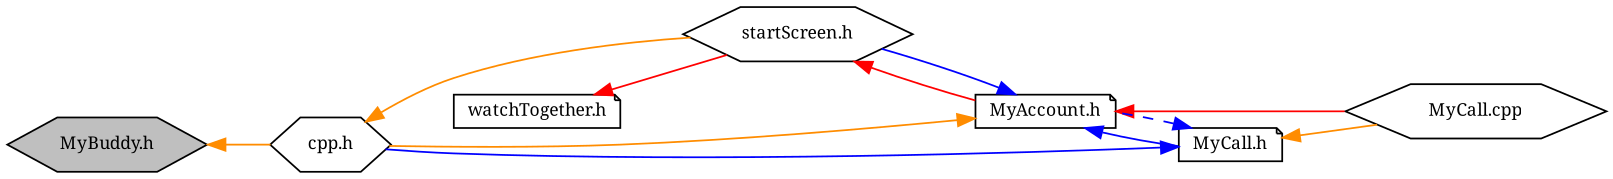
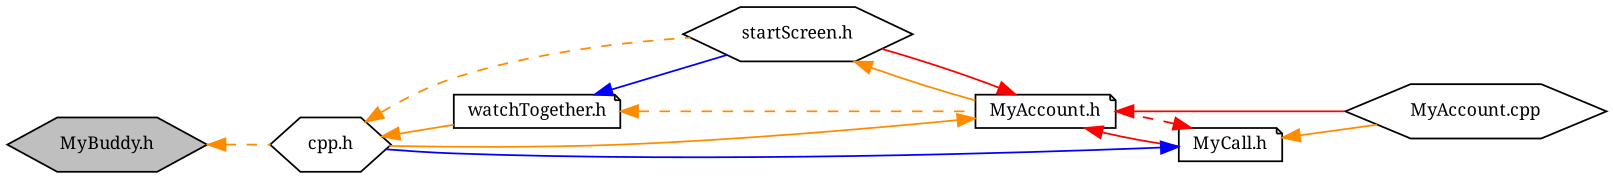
edge "startScreen.h" -> "cpp.h": style solid -> dashed
edge "startScreen.h" -> "MyAccount.h": color blue -> red
edge "startScreen.h" -> "watchTogether.h": color red -> blue
edge "MyAccount.h" -> "startScreen.h": color red -> darkorange
edge "MyAccount.h" -> "watchTogether.h": added
node "MyCall.cpp": label "MyCall.cpp" -> "MyAccount.cpp"
edge "MyAccount.h" -> "MyCall.h": color blue -> red
edge "watchTogether.h" -> "cpp.h": added
edge "MyCall.h" -> "MyAccount.h": color blue -> red
edge "cpp.h" -> "MyBuddy.h": style solid -> dashed
